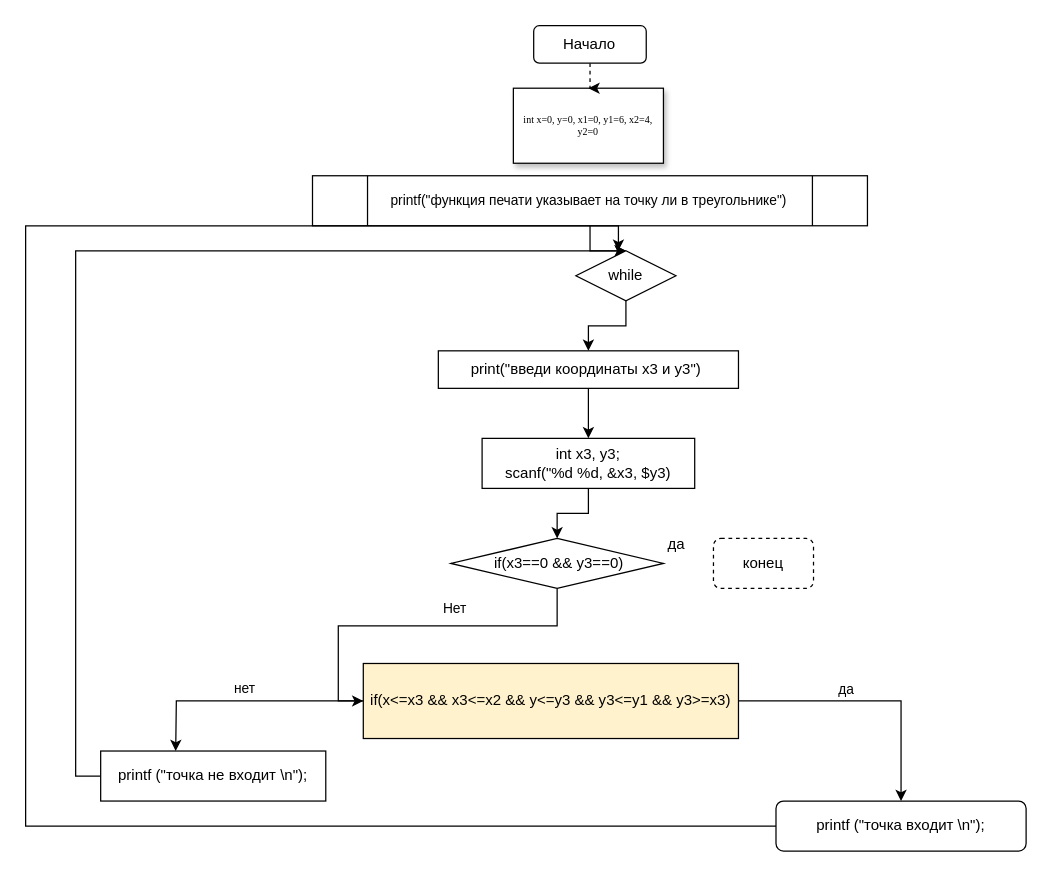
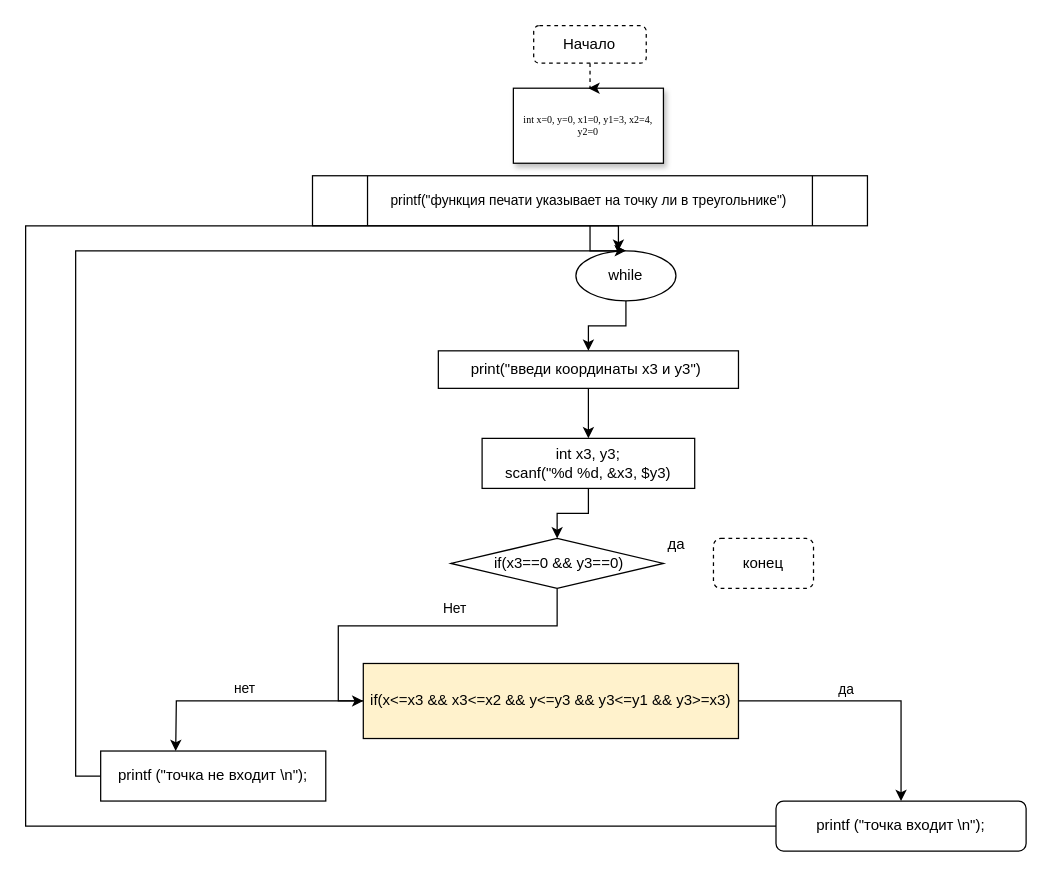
node "Начало": style solid -> dashed
node "int x=0, y=0, x1=0, y1=6, x2=4, y2=0": label "int x=0, y=0, x1=0, y1=6, x2=4, y2=0" -> "int x=0, y=0, x1=0, y1=3, x2=4, y2=0"
node "while": shape diamond -> ellipse
